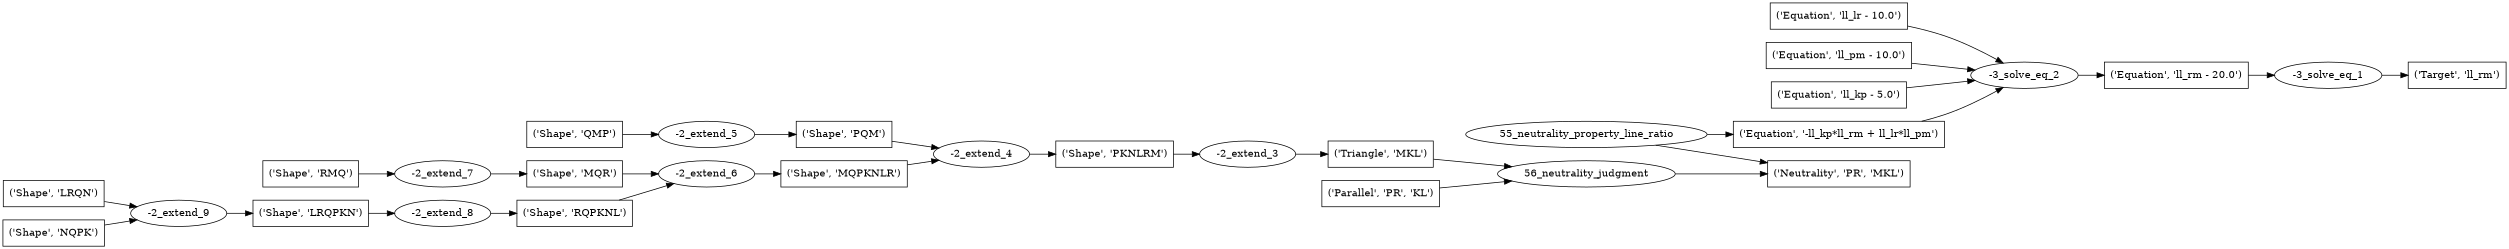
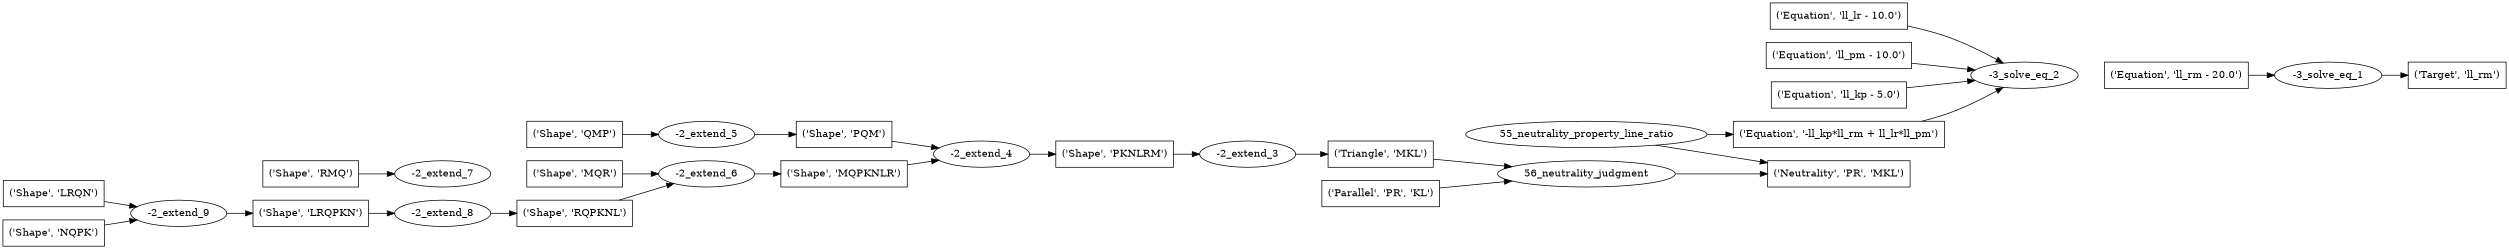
edge "-3_solve_eq_2" -> "('Equation', 'll_rm - 20.0')": removed
edge "-2_extend_7" -> "('Shape', 'MQR')": removed
